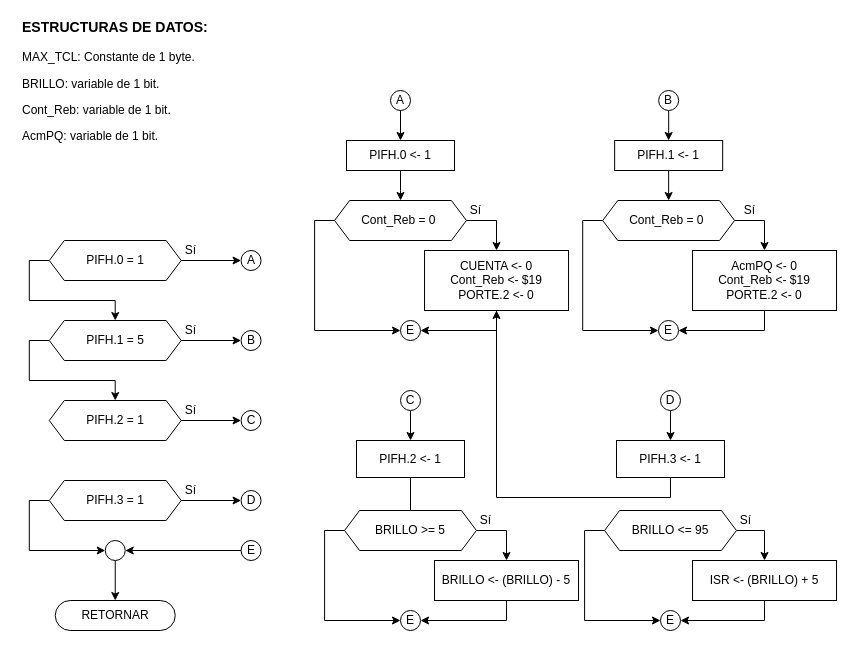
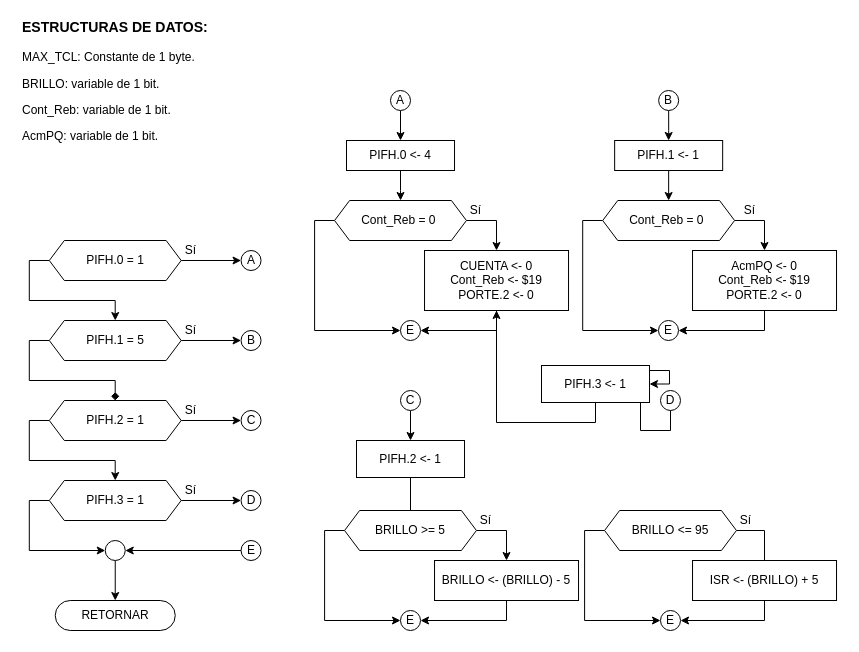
node "PIFH.0 <- 1": label "PIFH.0 <- 1" -> "PIFH.0 <- 4"
edge "PIFH.1 = 5" -> "PIFH.2 = 1": arrowhead classic -> diamond
node "PIFH.3 <- 1": moved (671, 459) -> (596, 384)
edge "PIFH.2 = 1" -> "PIFH.3 = 1": added
edge "BRILLO <= 95" -> "ISR <- (BRILLO) + 5": arrowhead classic -> none
